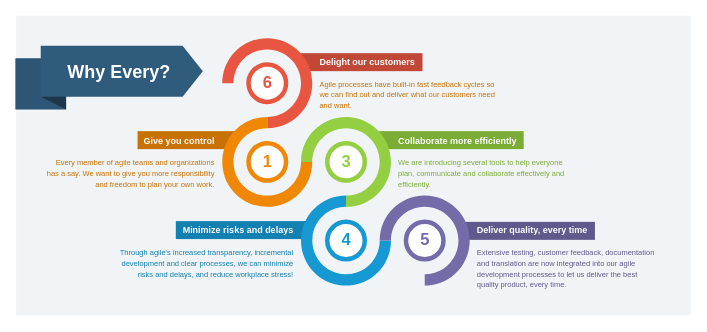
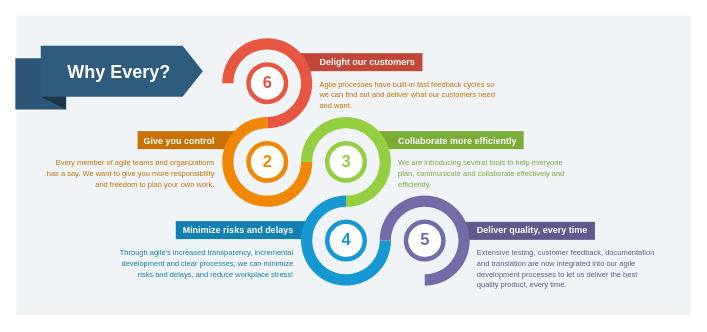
node "1": label "1" -> "2"
